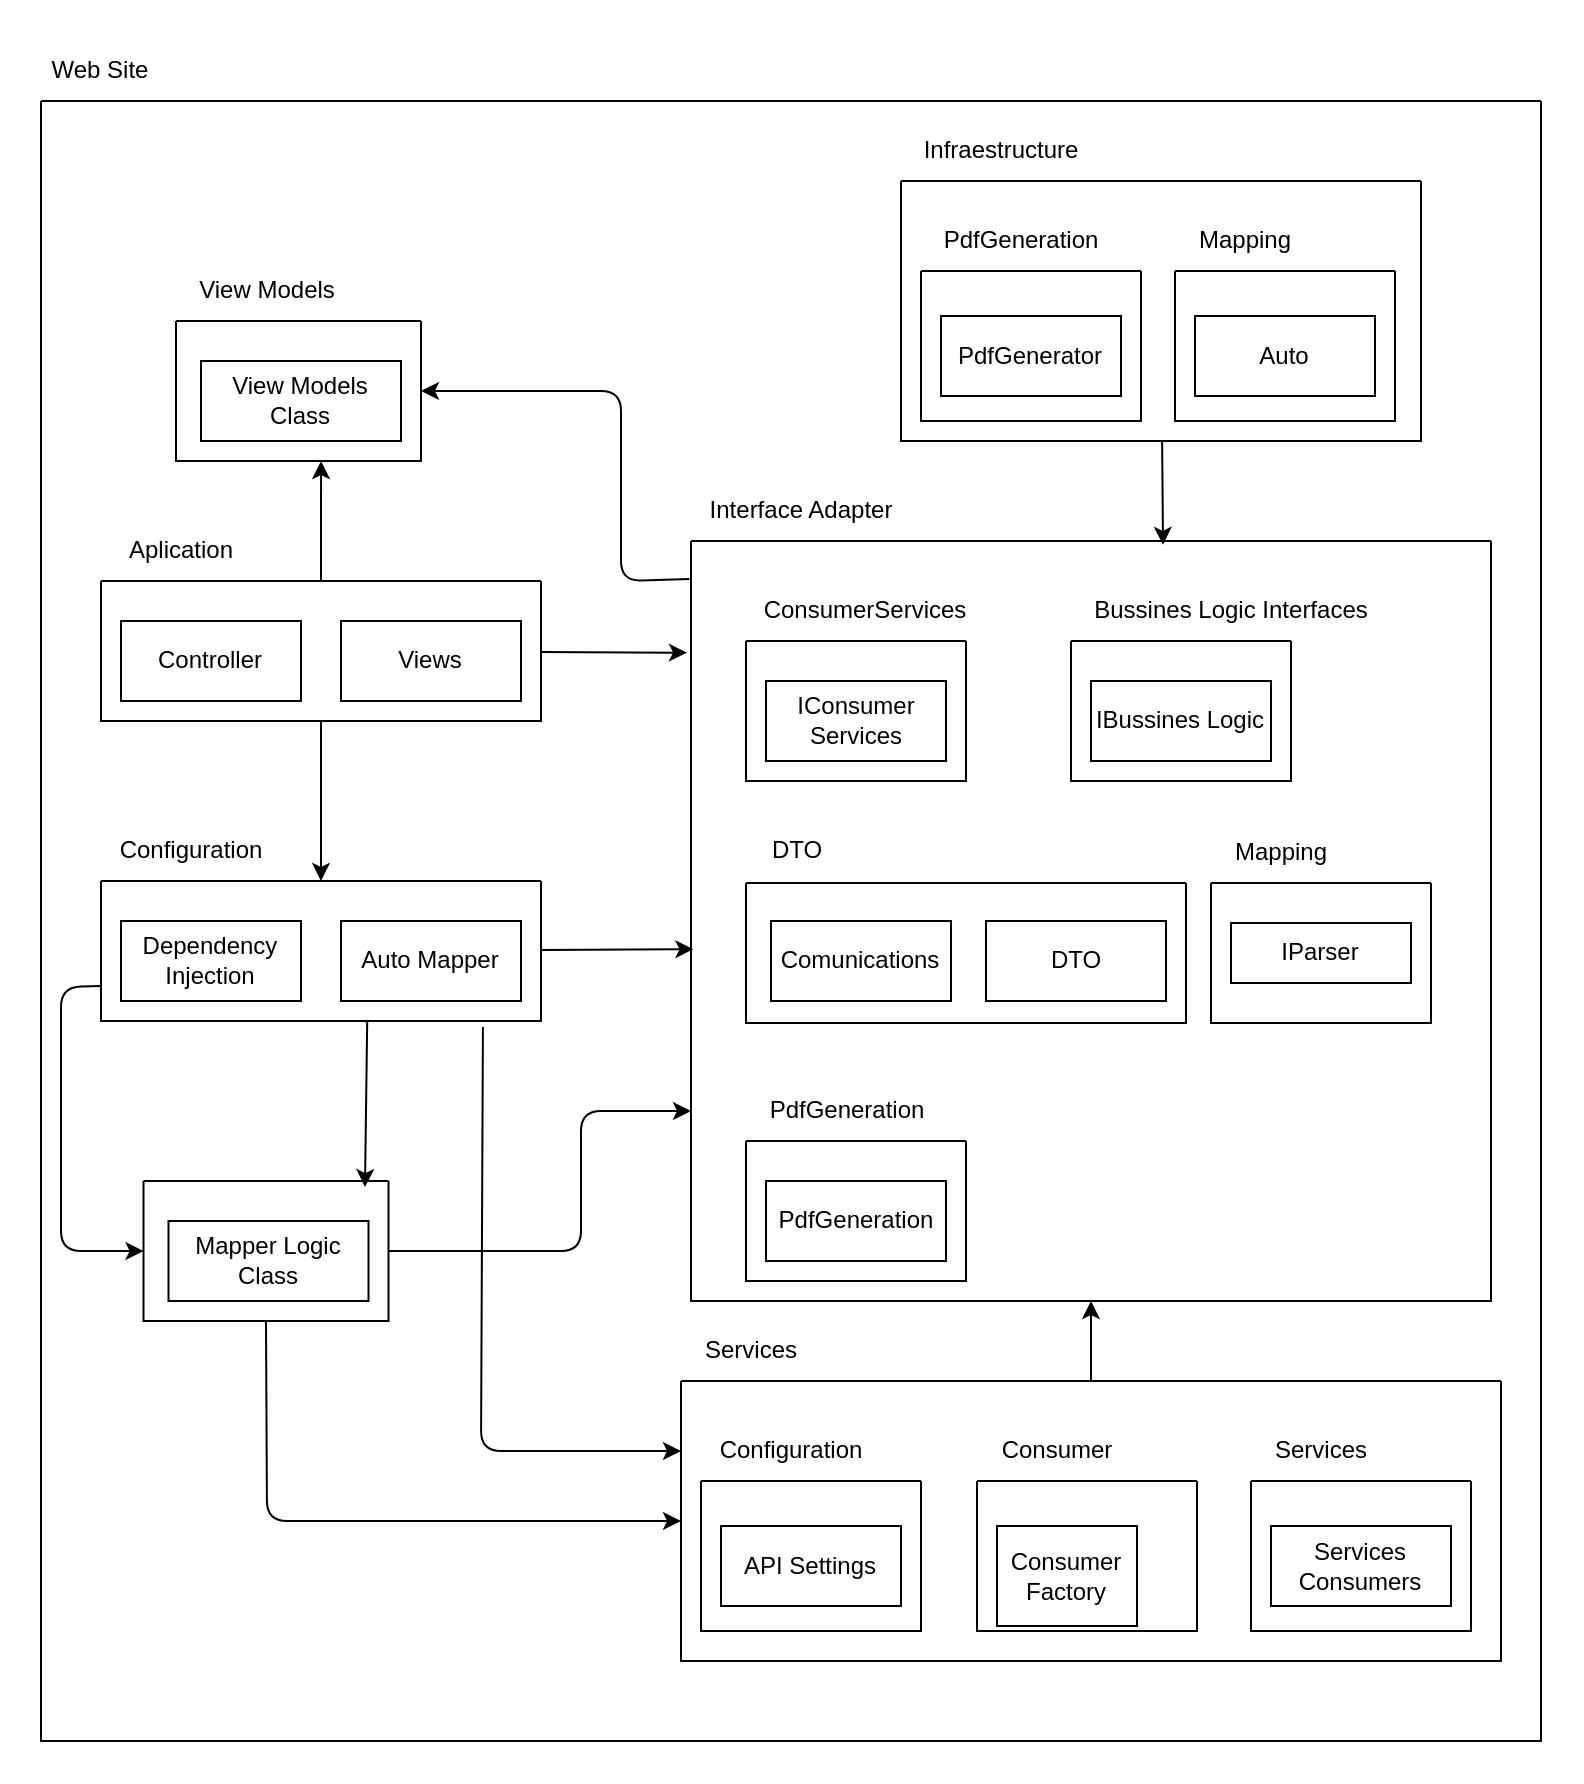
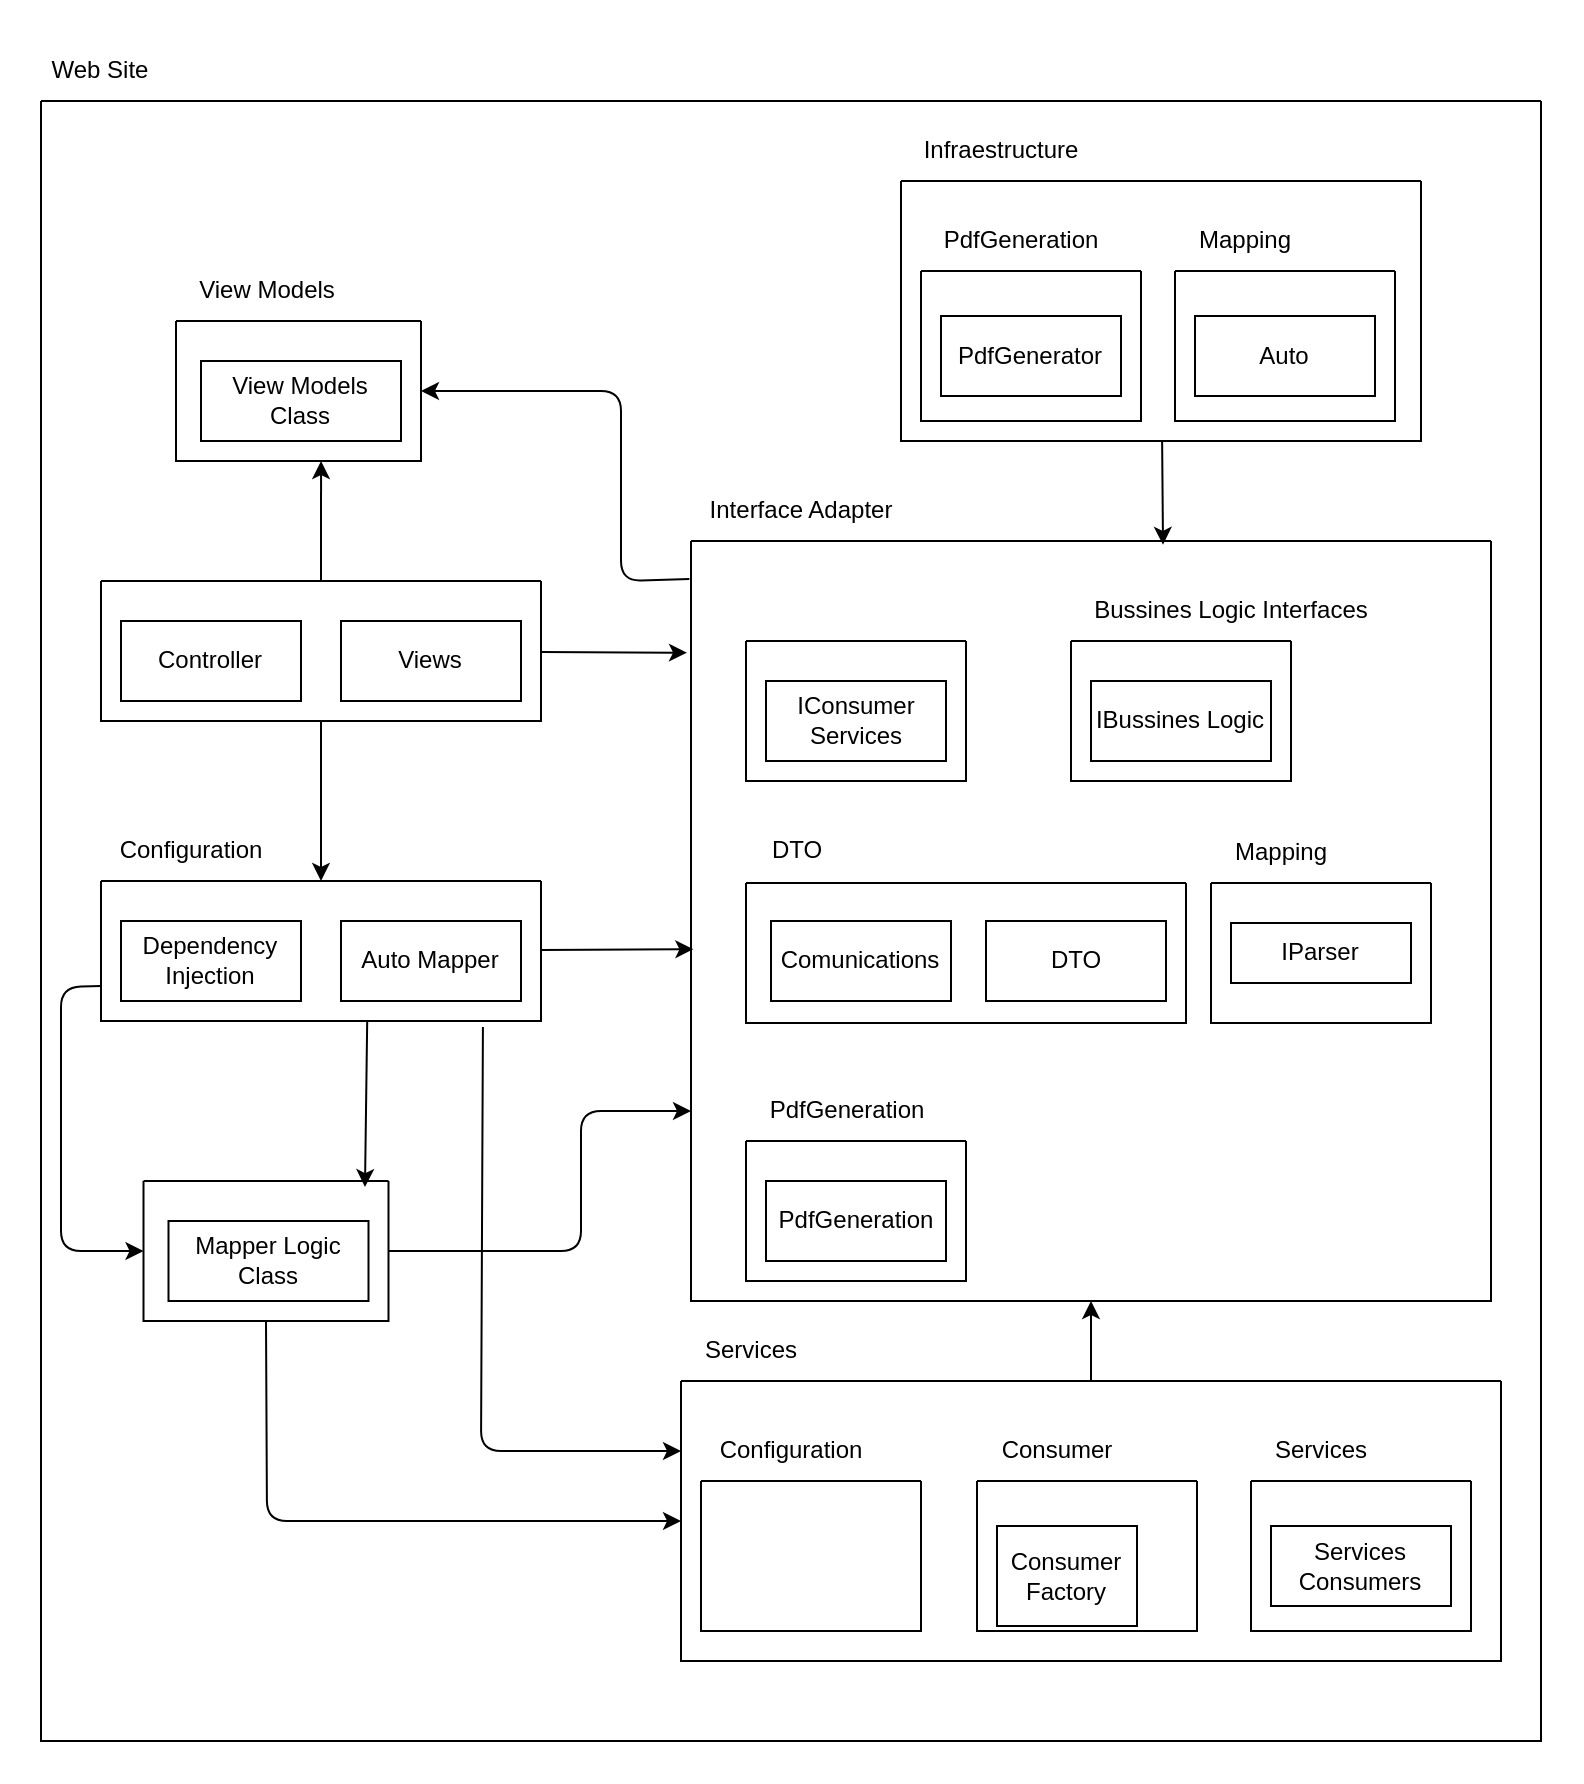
node "Aplication": removed
node "ConsumerServices": removed
node "API Settings": removed
